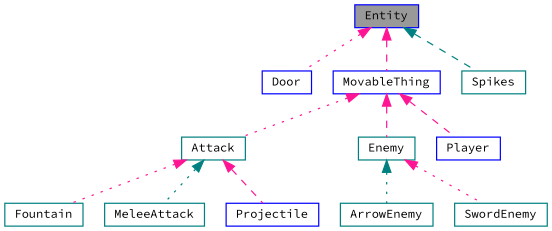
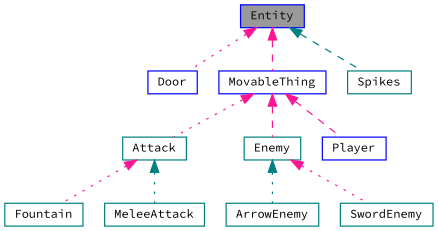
node "Projectile": removed
